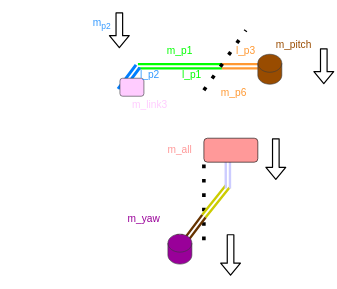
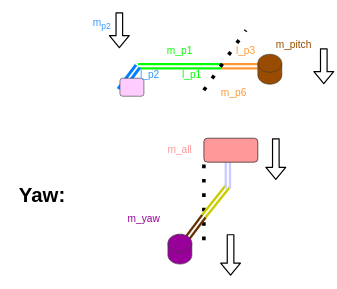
node "m_link3": removed
node "Yaw:": added
